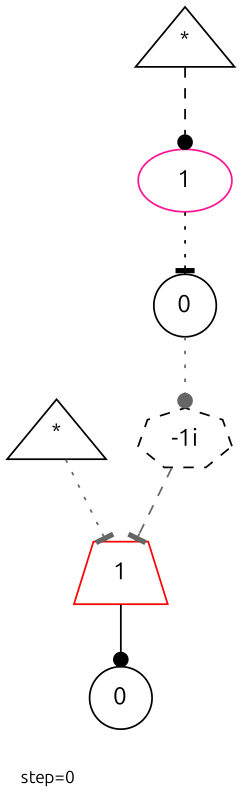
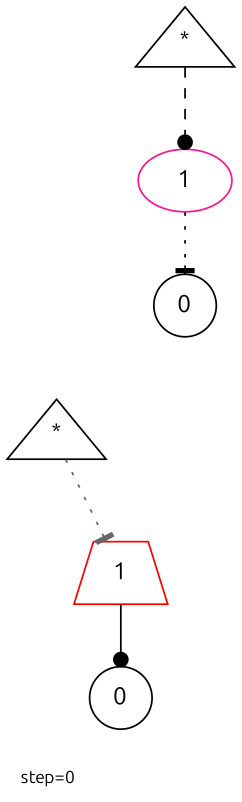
node "-1i": removed
